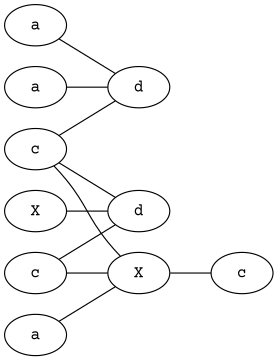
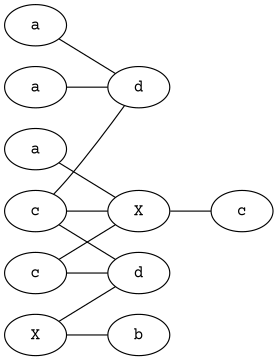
node "b": added
